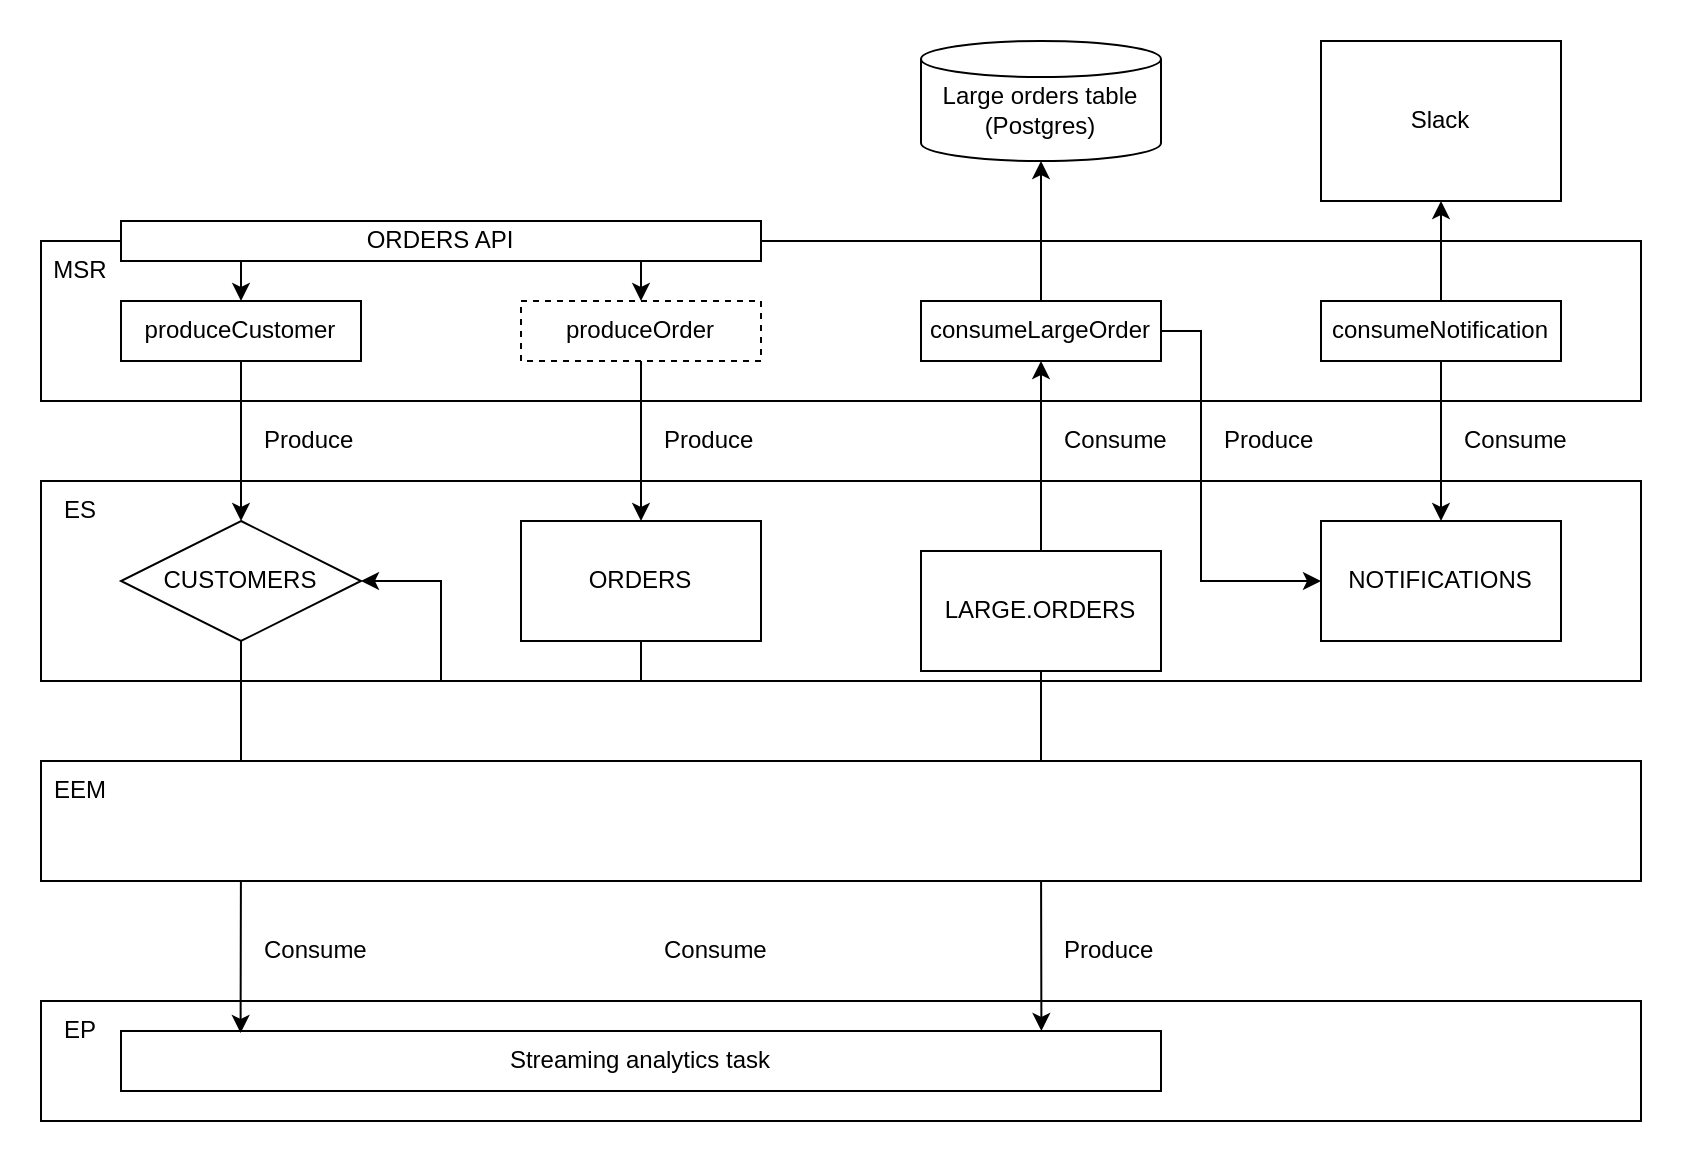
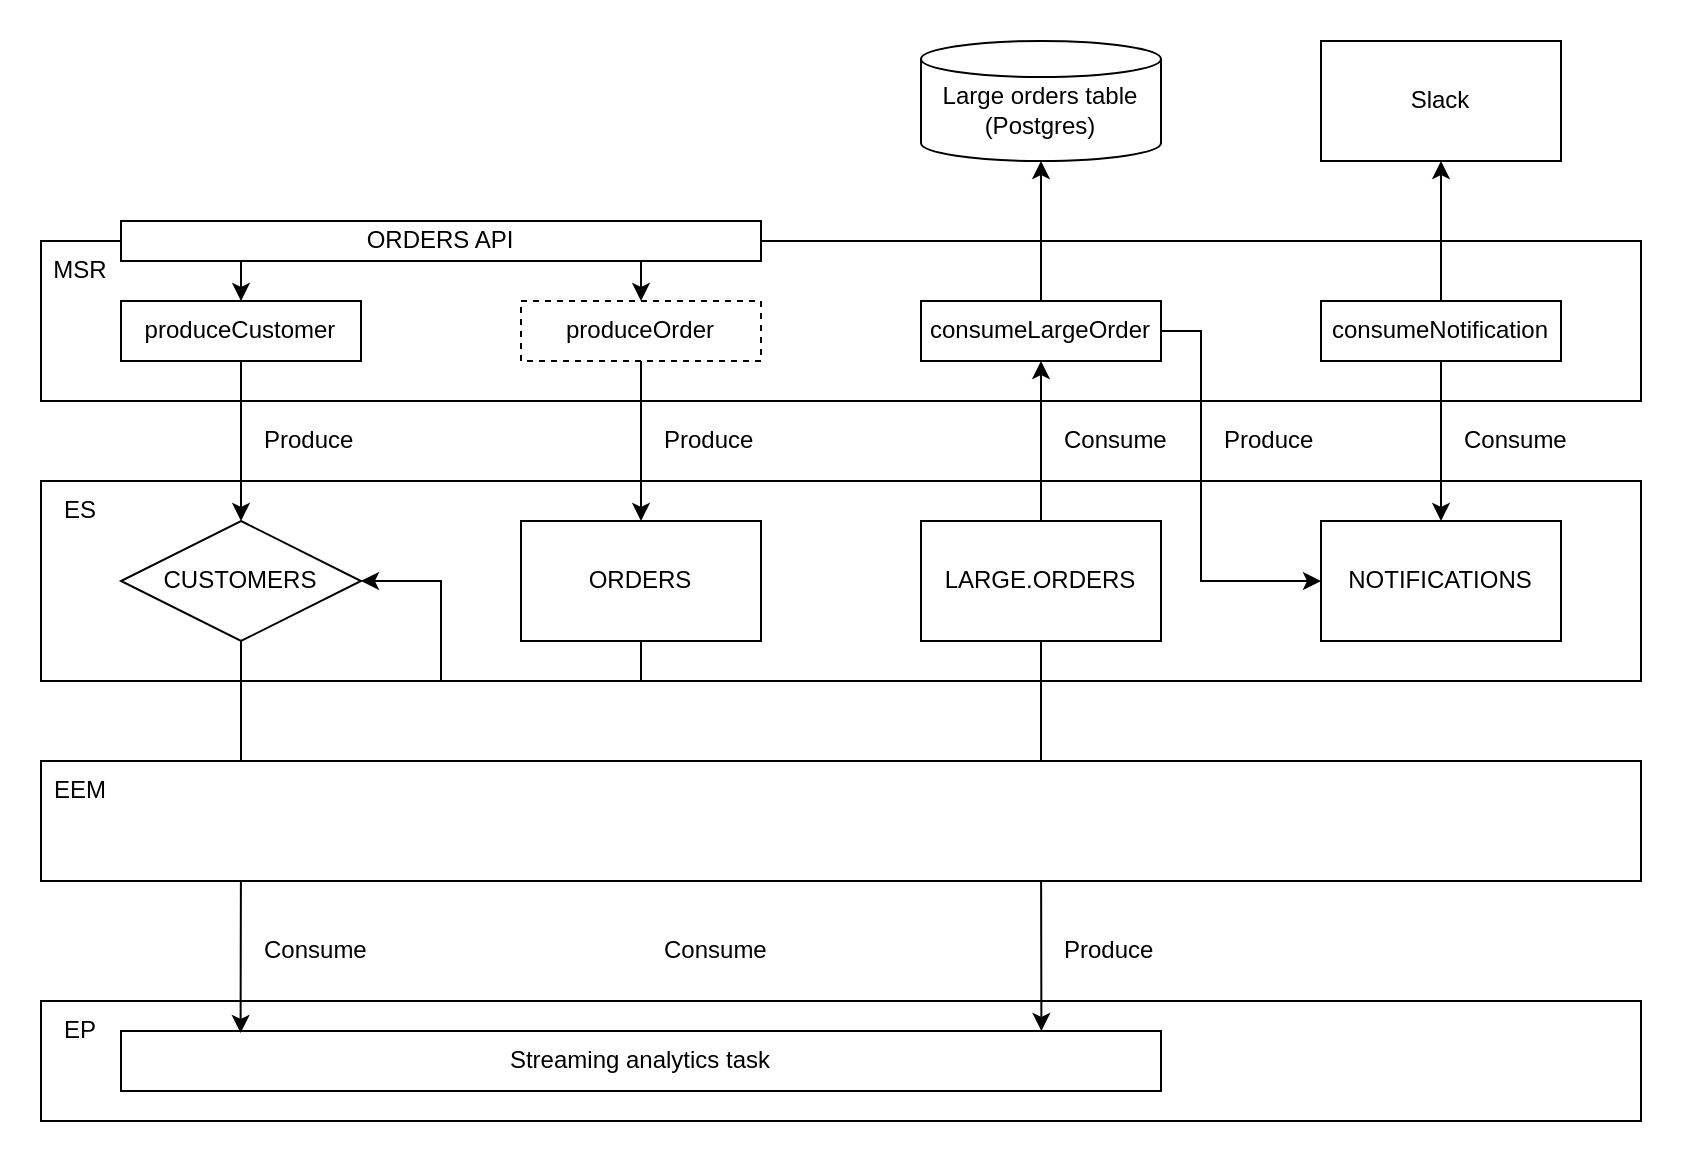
node "Slack": size 240x160 -> 240x120
node "LARGE.ORDERS": moved (1041, 611) -> (1041, 581)
